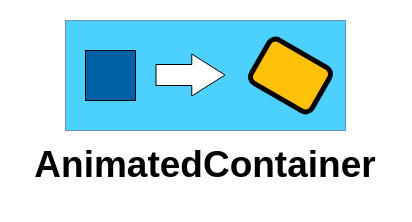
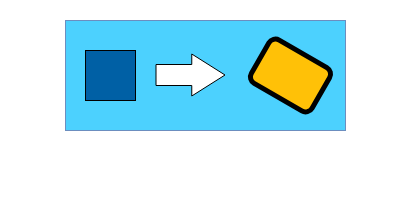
node "AnimatedContainer": removed
